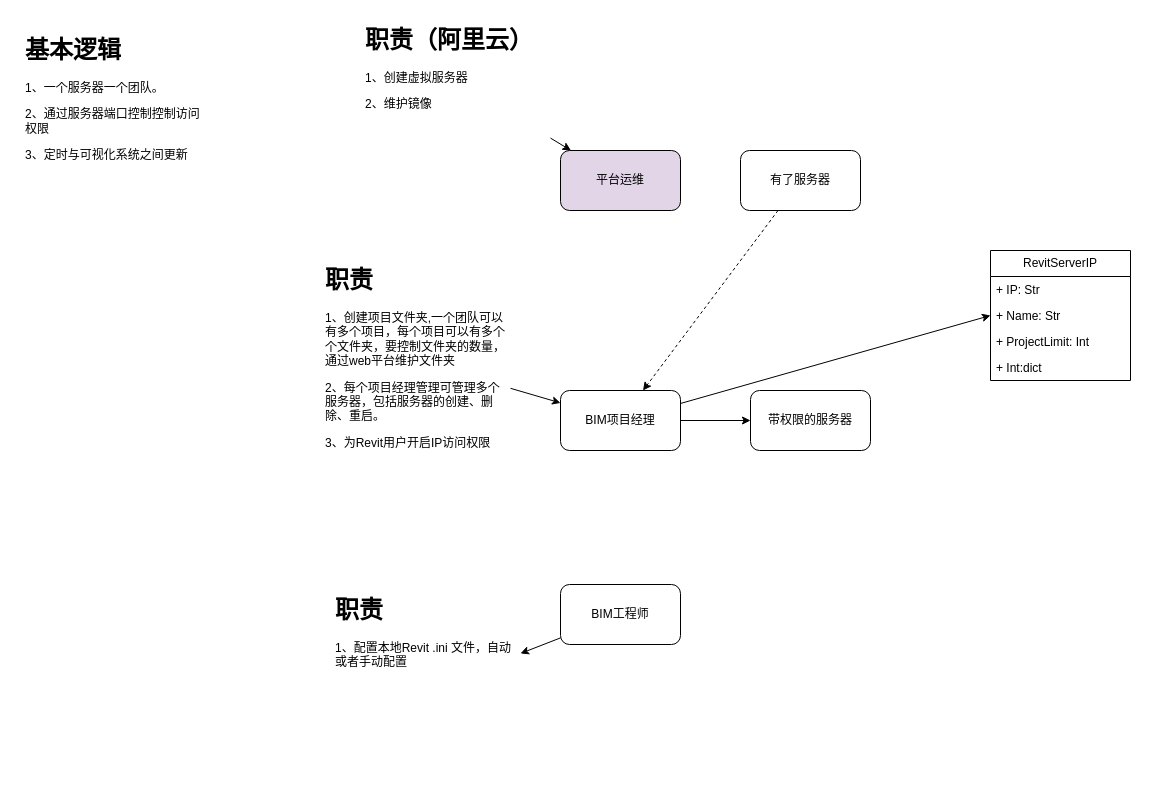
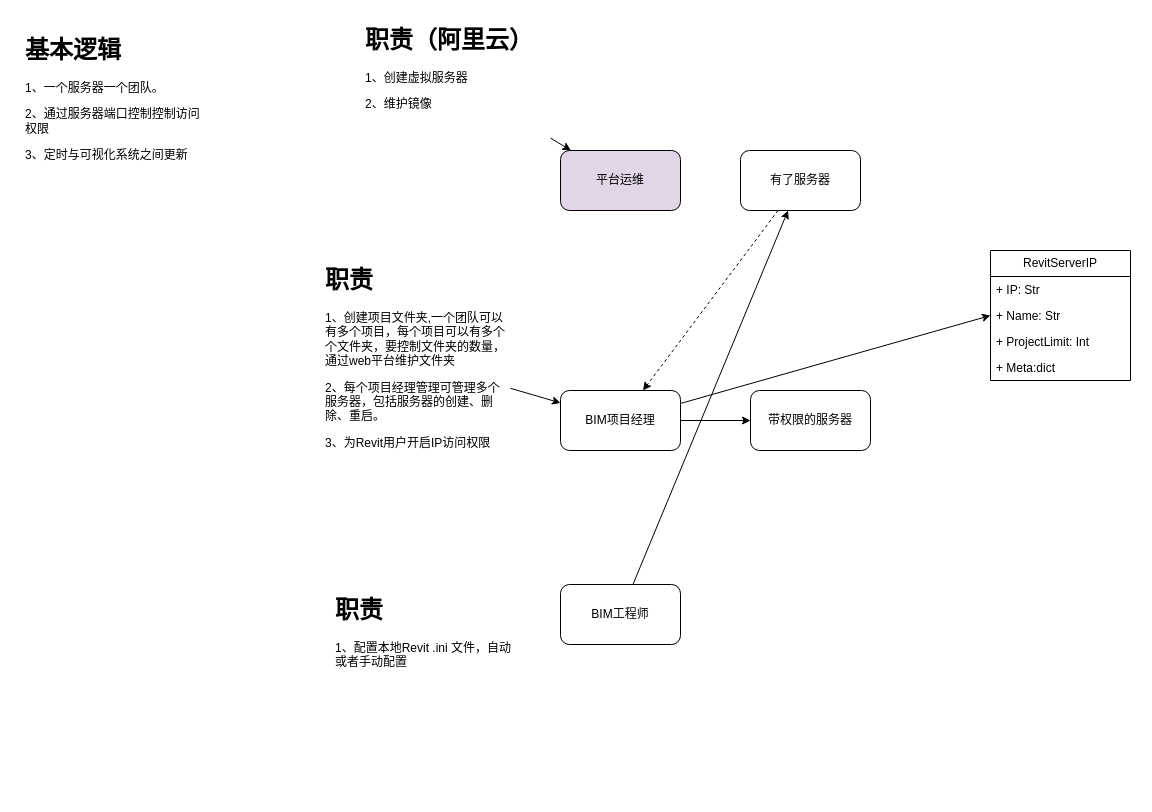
node "+ Int:dict": label "+ Int:dict" -> "+ Meta:dict"
edge "BIM工程师" -> "职责1、配置本地Revit .ini 文件，自动或者手动配置": now "BIM工程师" -> "有了服务器"
